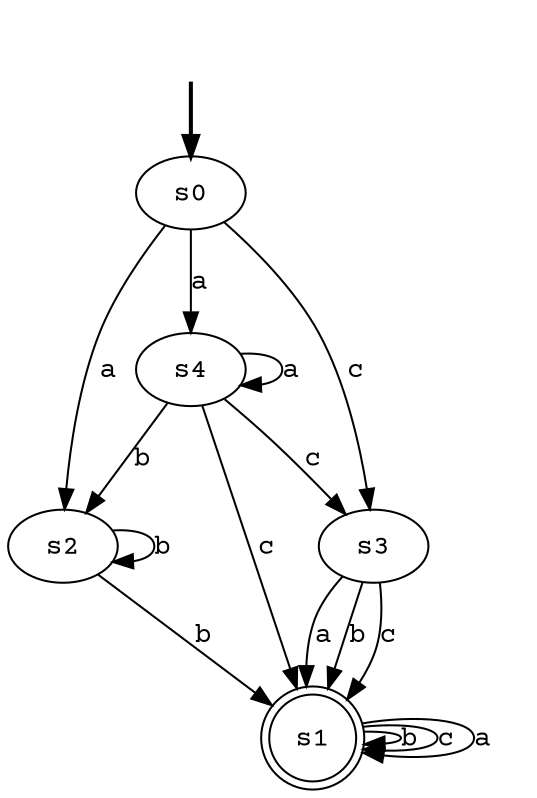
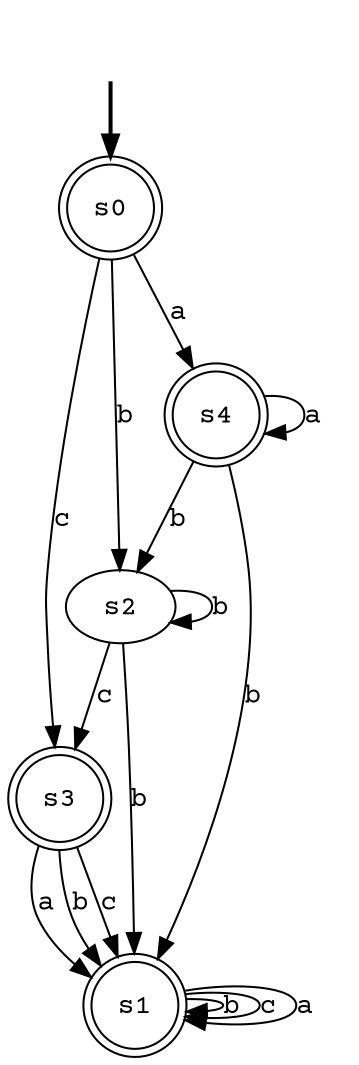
node "s0": shape ellipse -> doublecircle
edge "s0" -> "s2": label "a" -> "b"
node "s4": shape ellipse -> doublecircle
edge "s4" -> "s3": now "s2" -> "s3"
edge "s4" -> "s1": label "c" -> "b"
node "s3": shape ellipse -> doublecircle
